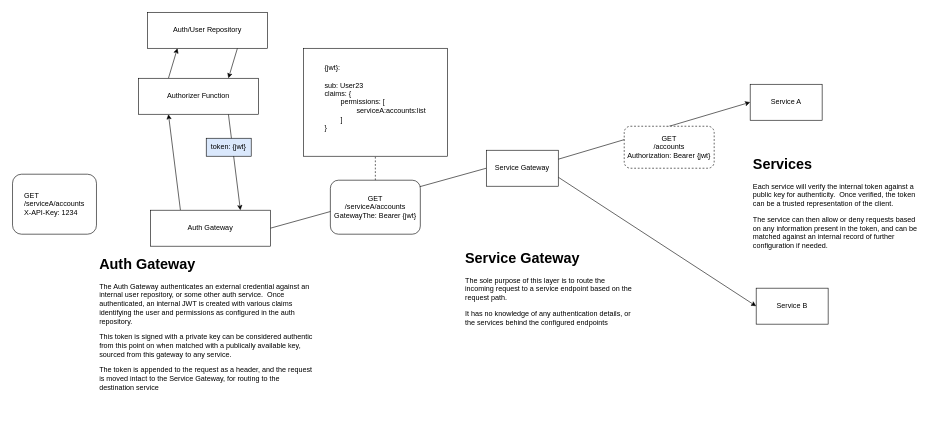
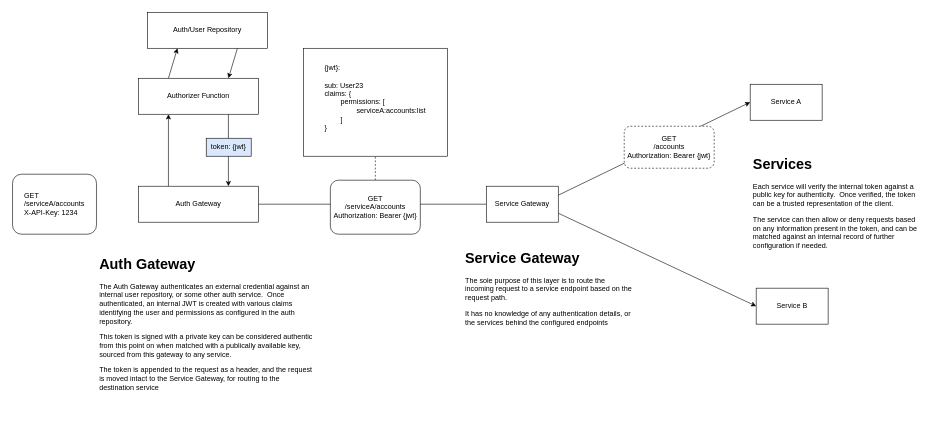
node "Service Gateway": moved (522, 168) -> (522, 204)
node "GET /serviceA/accounts GatewayThe: Bearer {jwt}": label "GET /serviceA/accounts GatewayThe: Bearer {jwt}" -> "GET /serviceA/accounts Authorization: Bearer {jwt}"
node "Auth Gateway": moved (210, 228) -> (198, 204)
